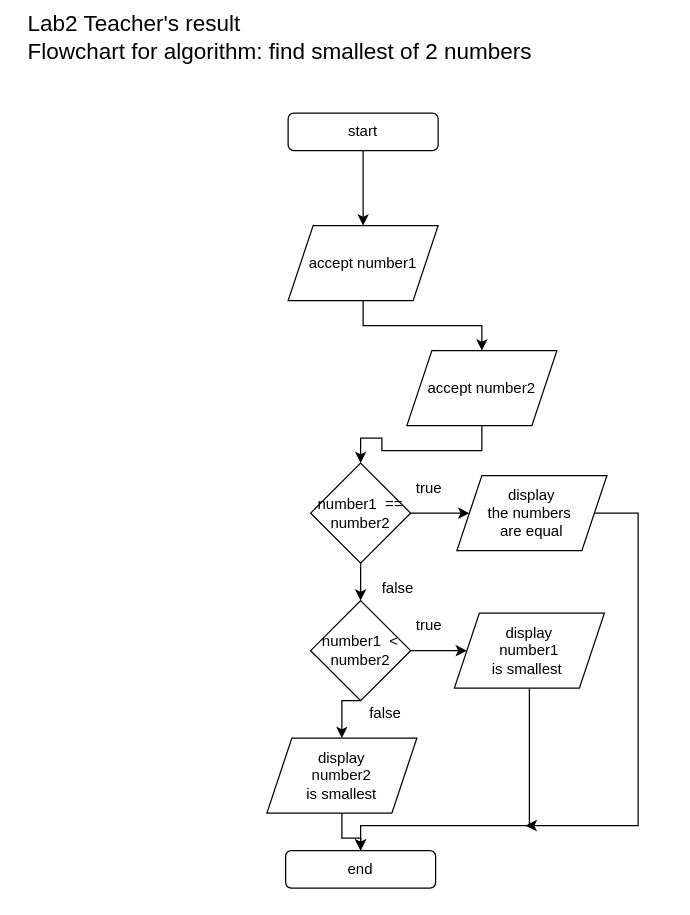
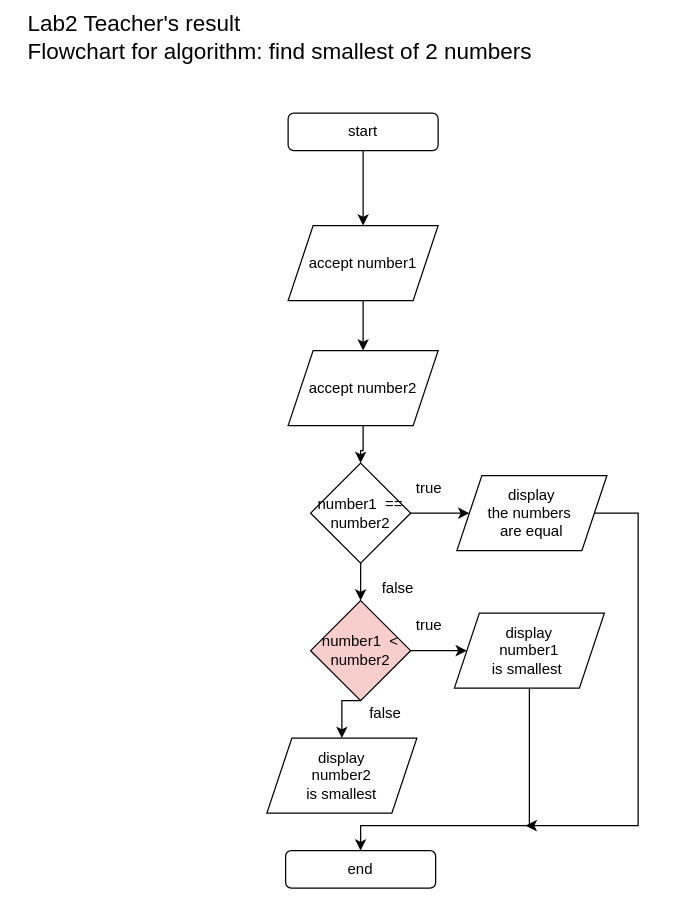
node "accept number2": moved (482, 388) -> (363, 388)
node "number1 < number2": fillcolor #ffffff -> #f8cecc
edge "display number2 is smallest" -> "end": removed
